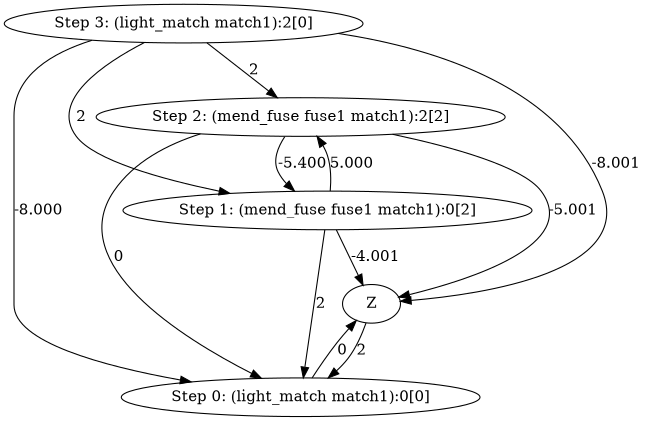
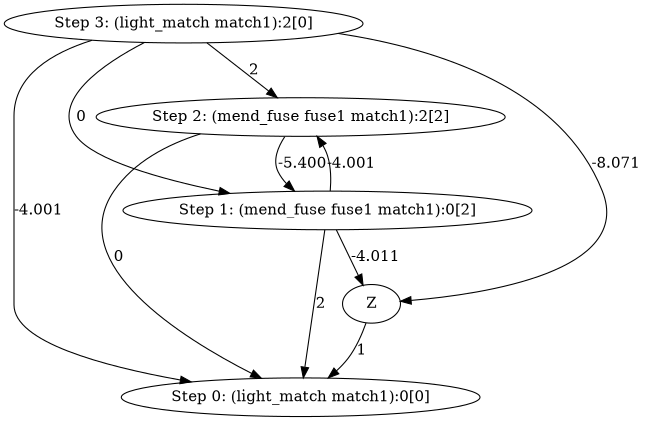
edge "Step 3: (light_match match1):2[0]" -> "Step 1: (mend_fuse fuse1 match1):0[2]": label "2" -> "0"
edge "Step 1: (mend_fuse fuse1 match1):0[2]" -> "Step 2: (mend_fuse fuse1 match1):2[2]": label "5.000" -> "-4.001"
edge "Step 3: (light_match match1):2[0]" -> "Z": label "-8.001" -> "-8.071"
edge "Step 2: (mend_fuse fuse1 match1):2[2]" -> "Z": removed, label "-5.001"
edge "Step 3: (light_match match1):2[0]" -> "Step 0: (light_match match1):0[0]": label "-8.000" -> "-4.001"
edge "Step 1: (mend_fuse fuse1 match1):0[2]" -> "Z": label "-4.001" -> "-4.011"
edge "Z" -> "Step 0: (light_match match1):0[0]": label "2" -> "1"
edge "Step 0: (light_match match1):0[0]" -> "Z": removed, label "0"
